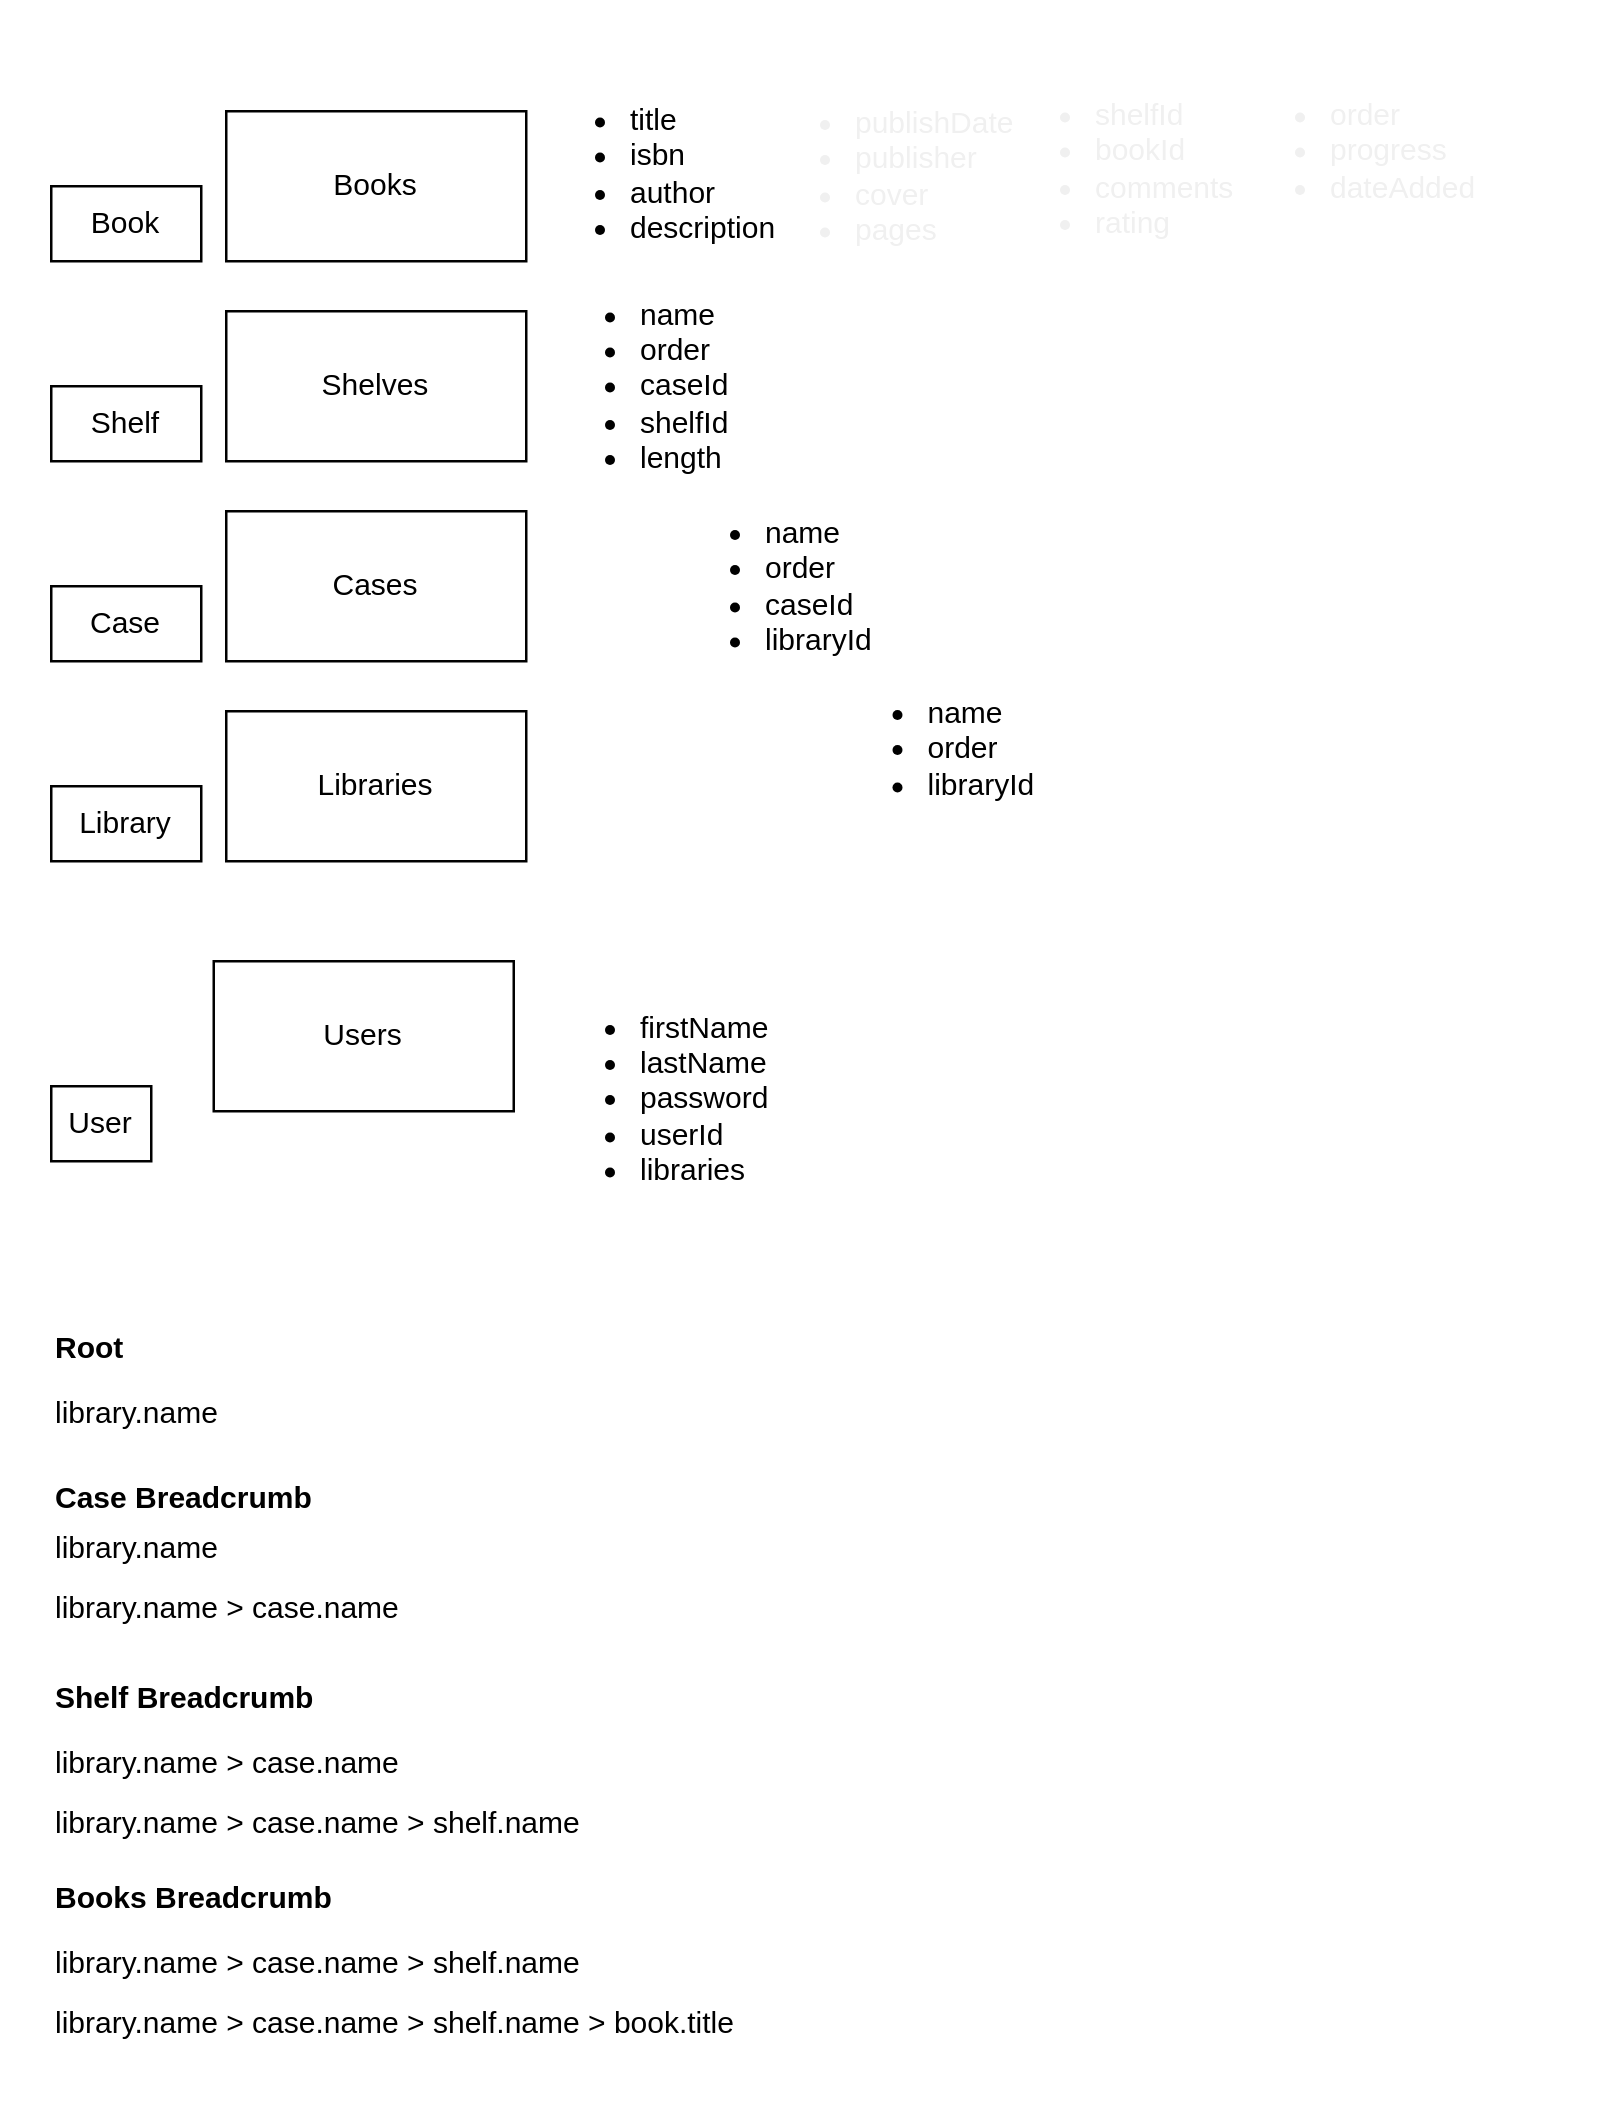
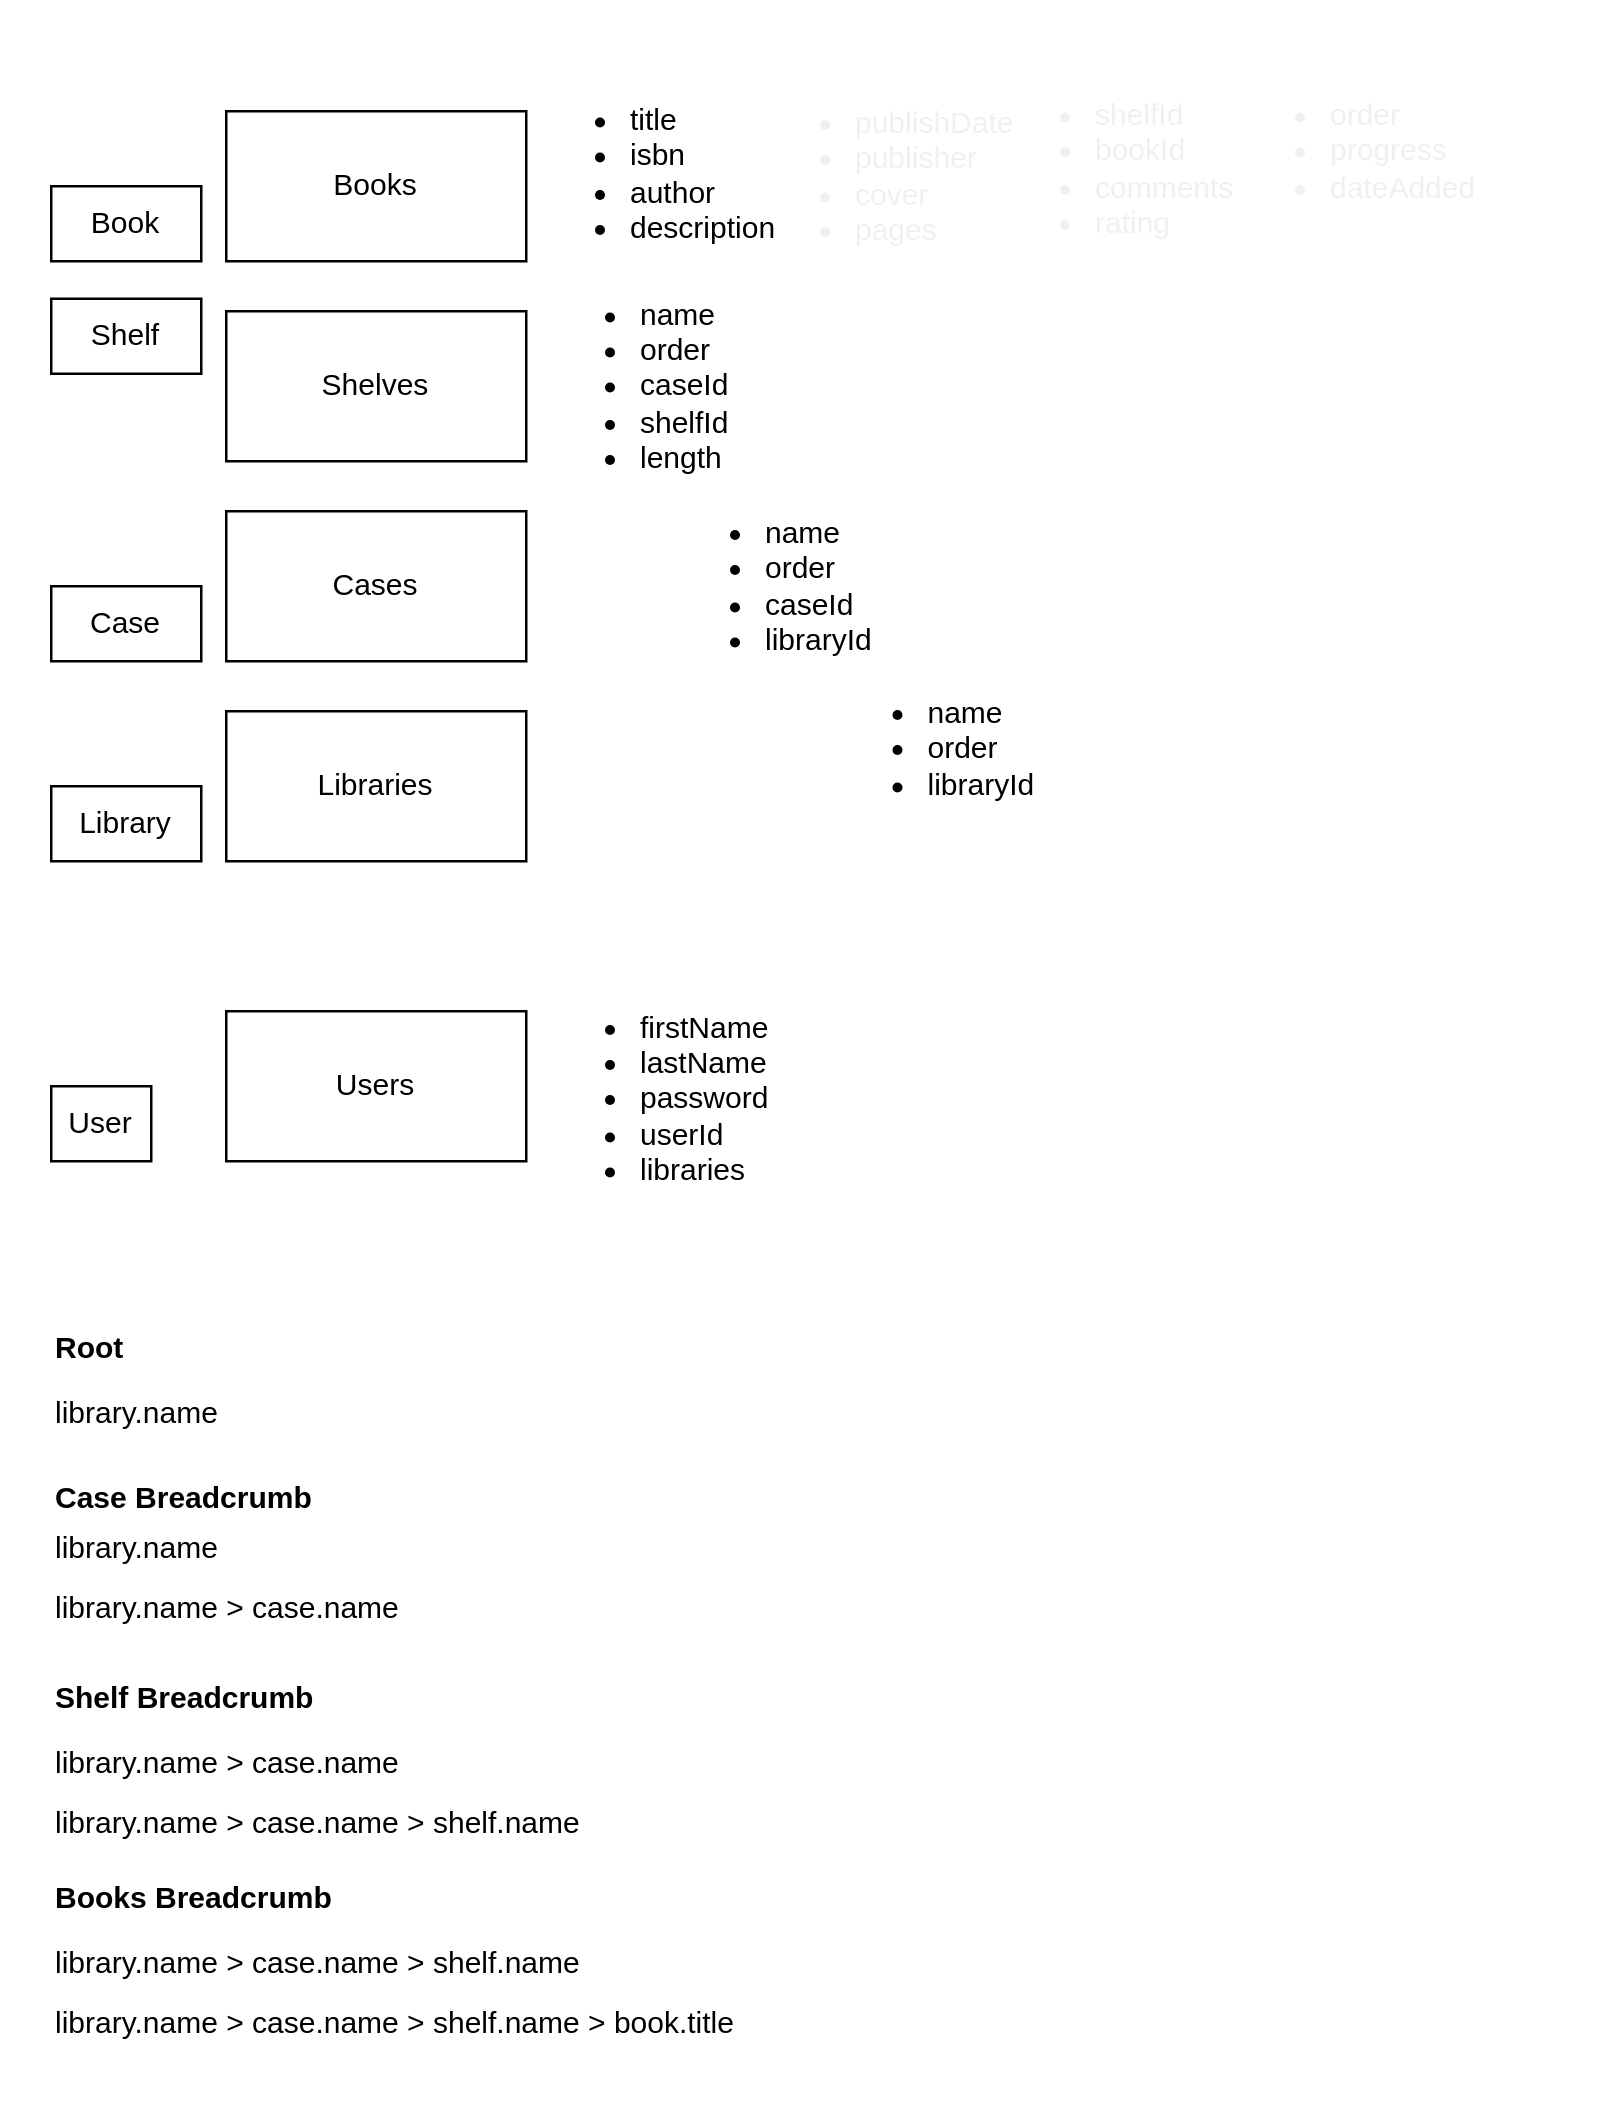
node "Shelf": moved (126, 424) -> (126, 336)
node "Users": moved (364, 1036) -> (376, 1086)
